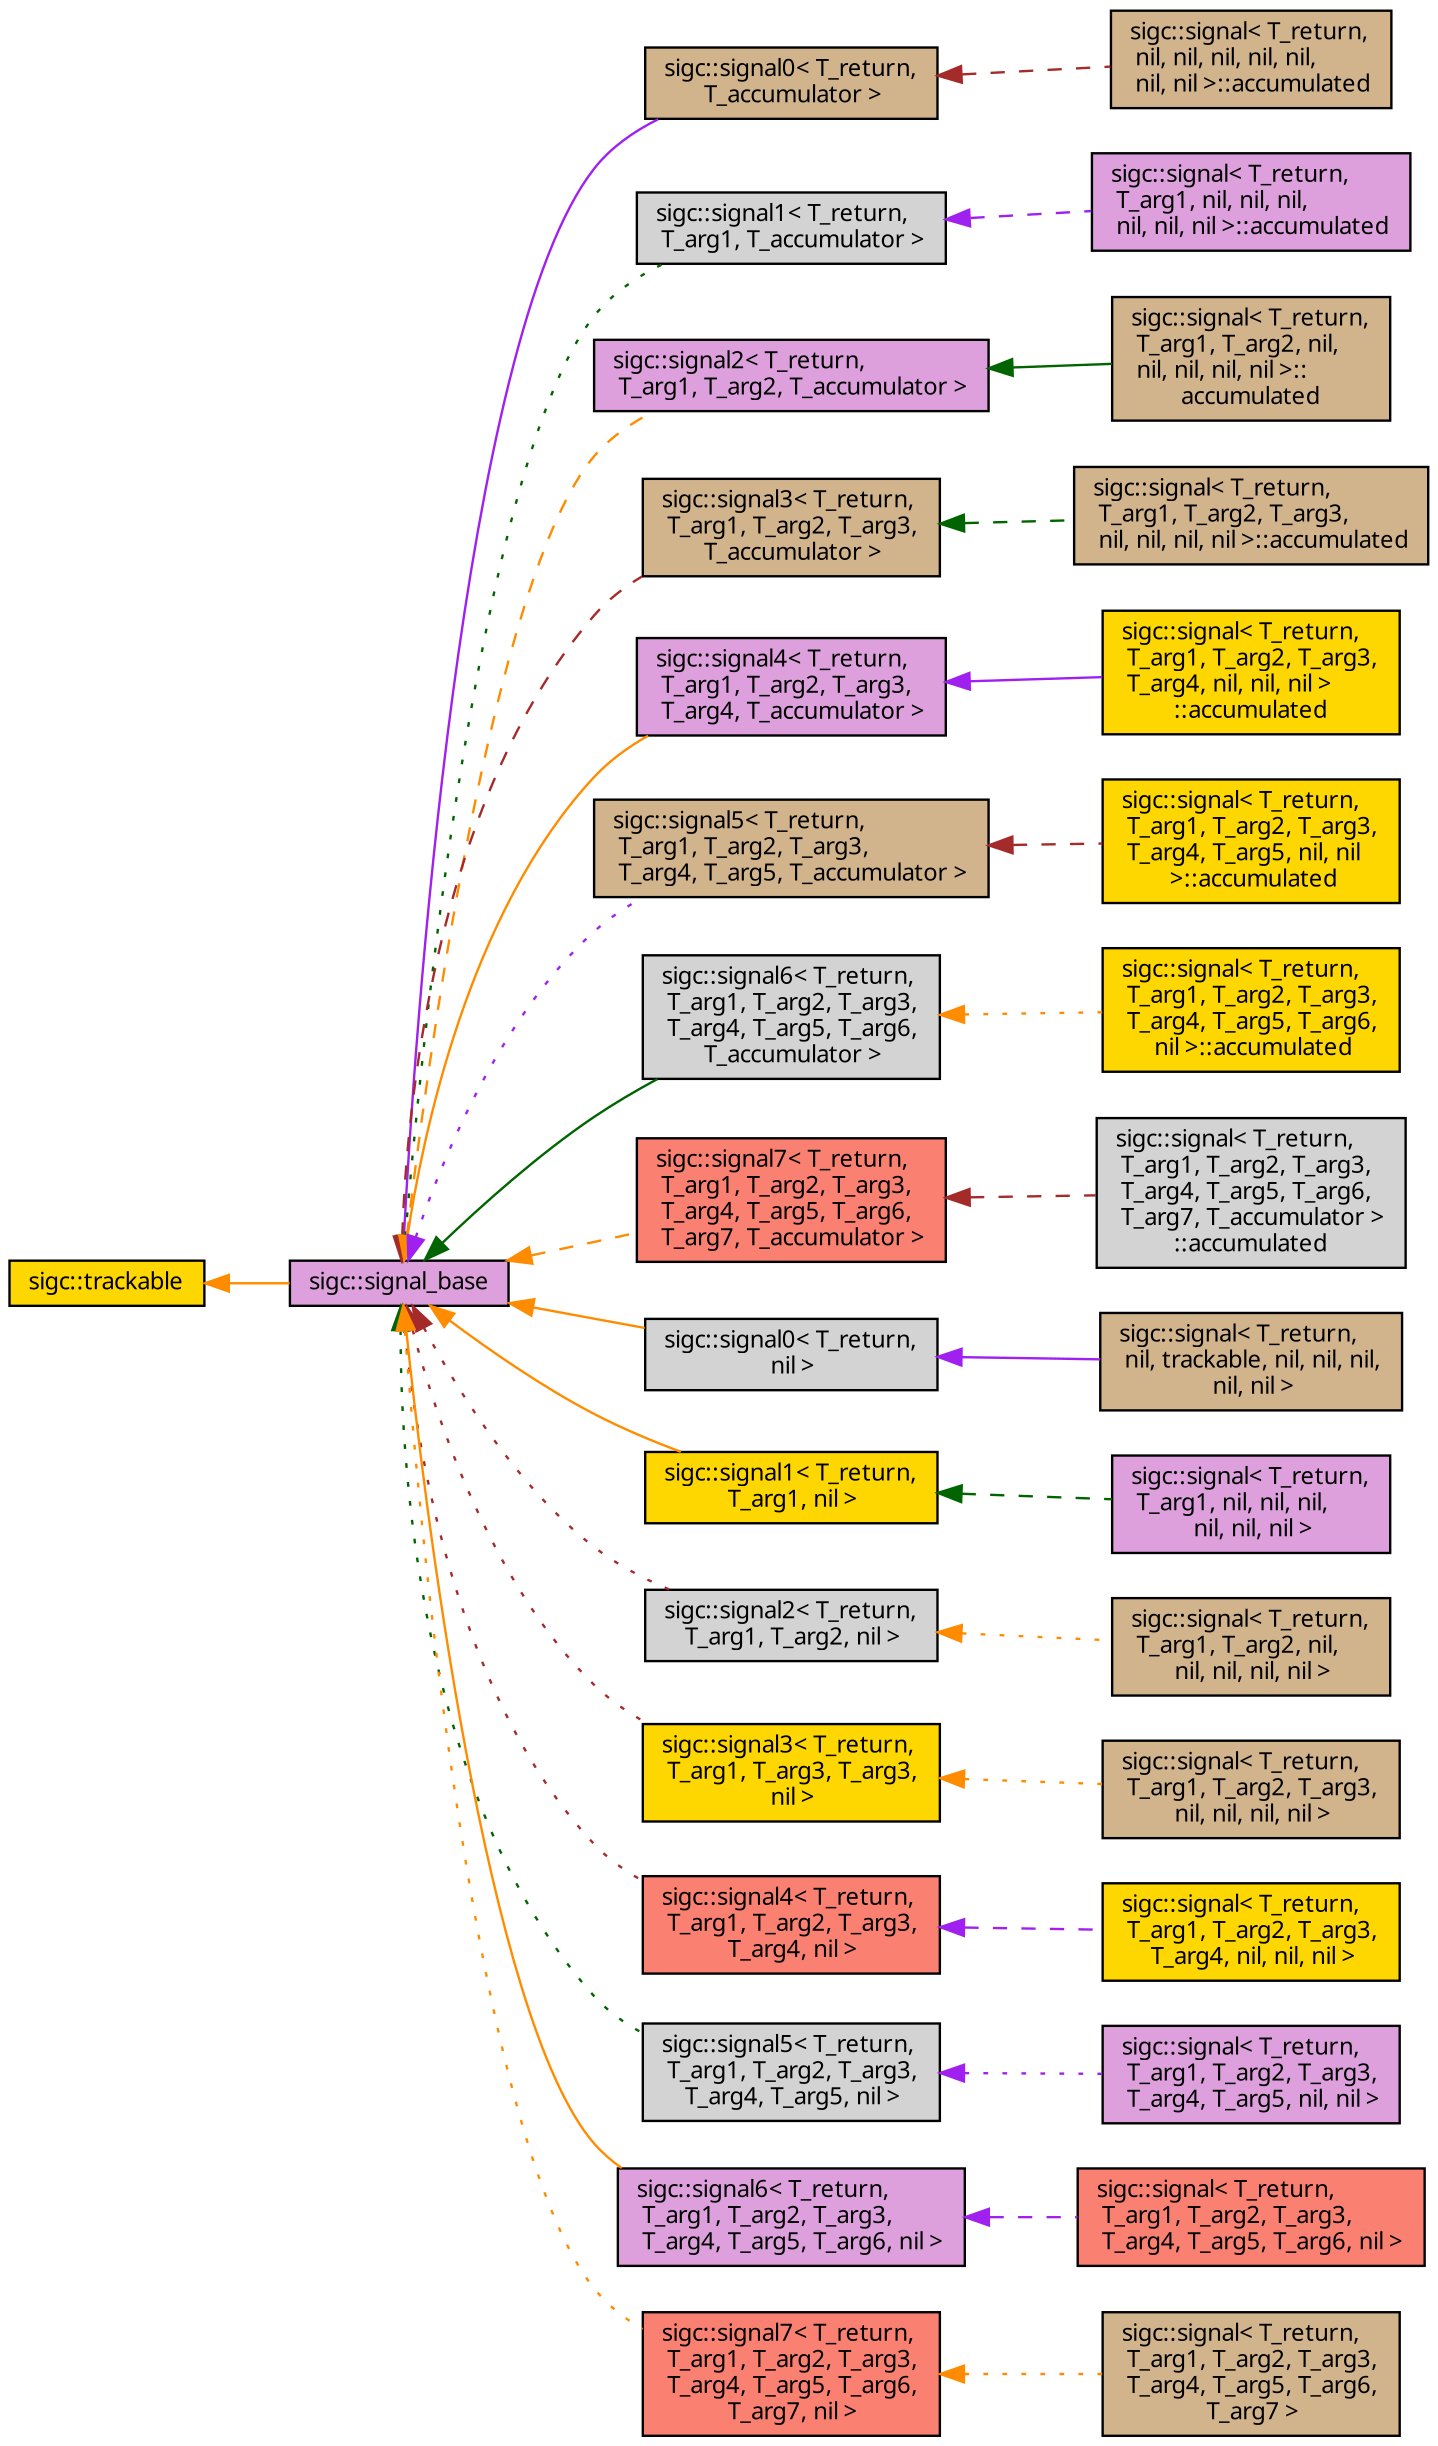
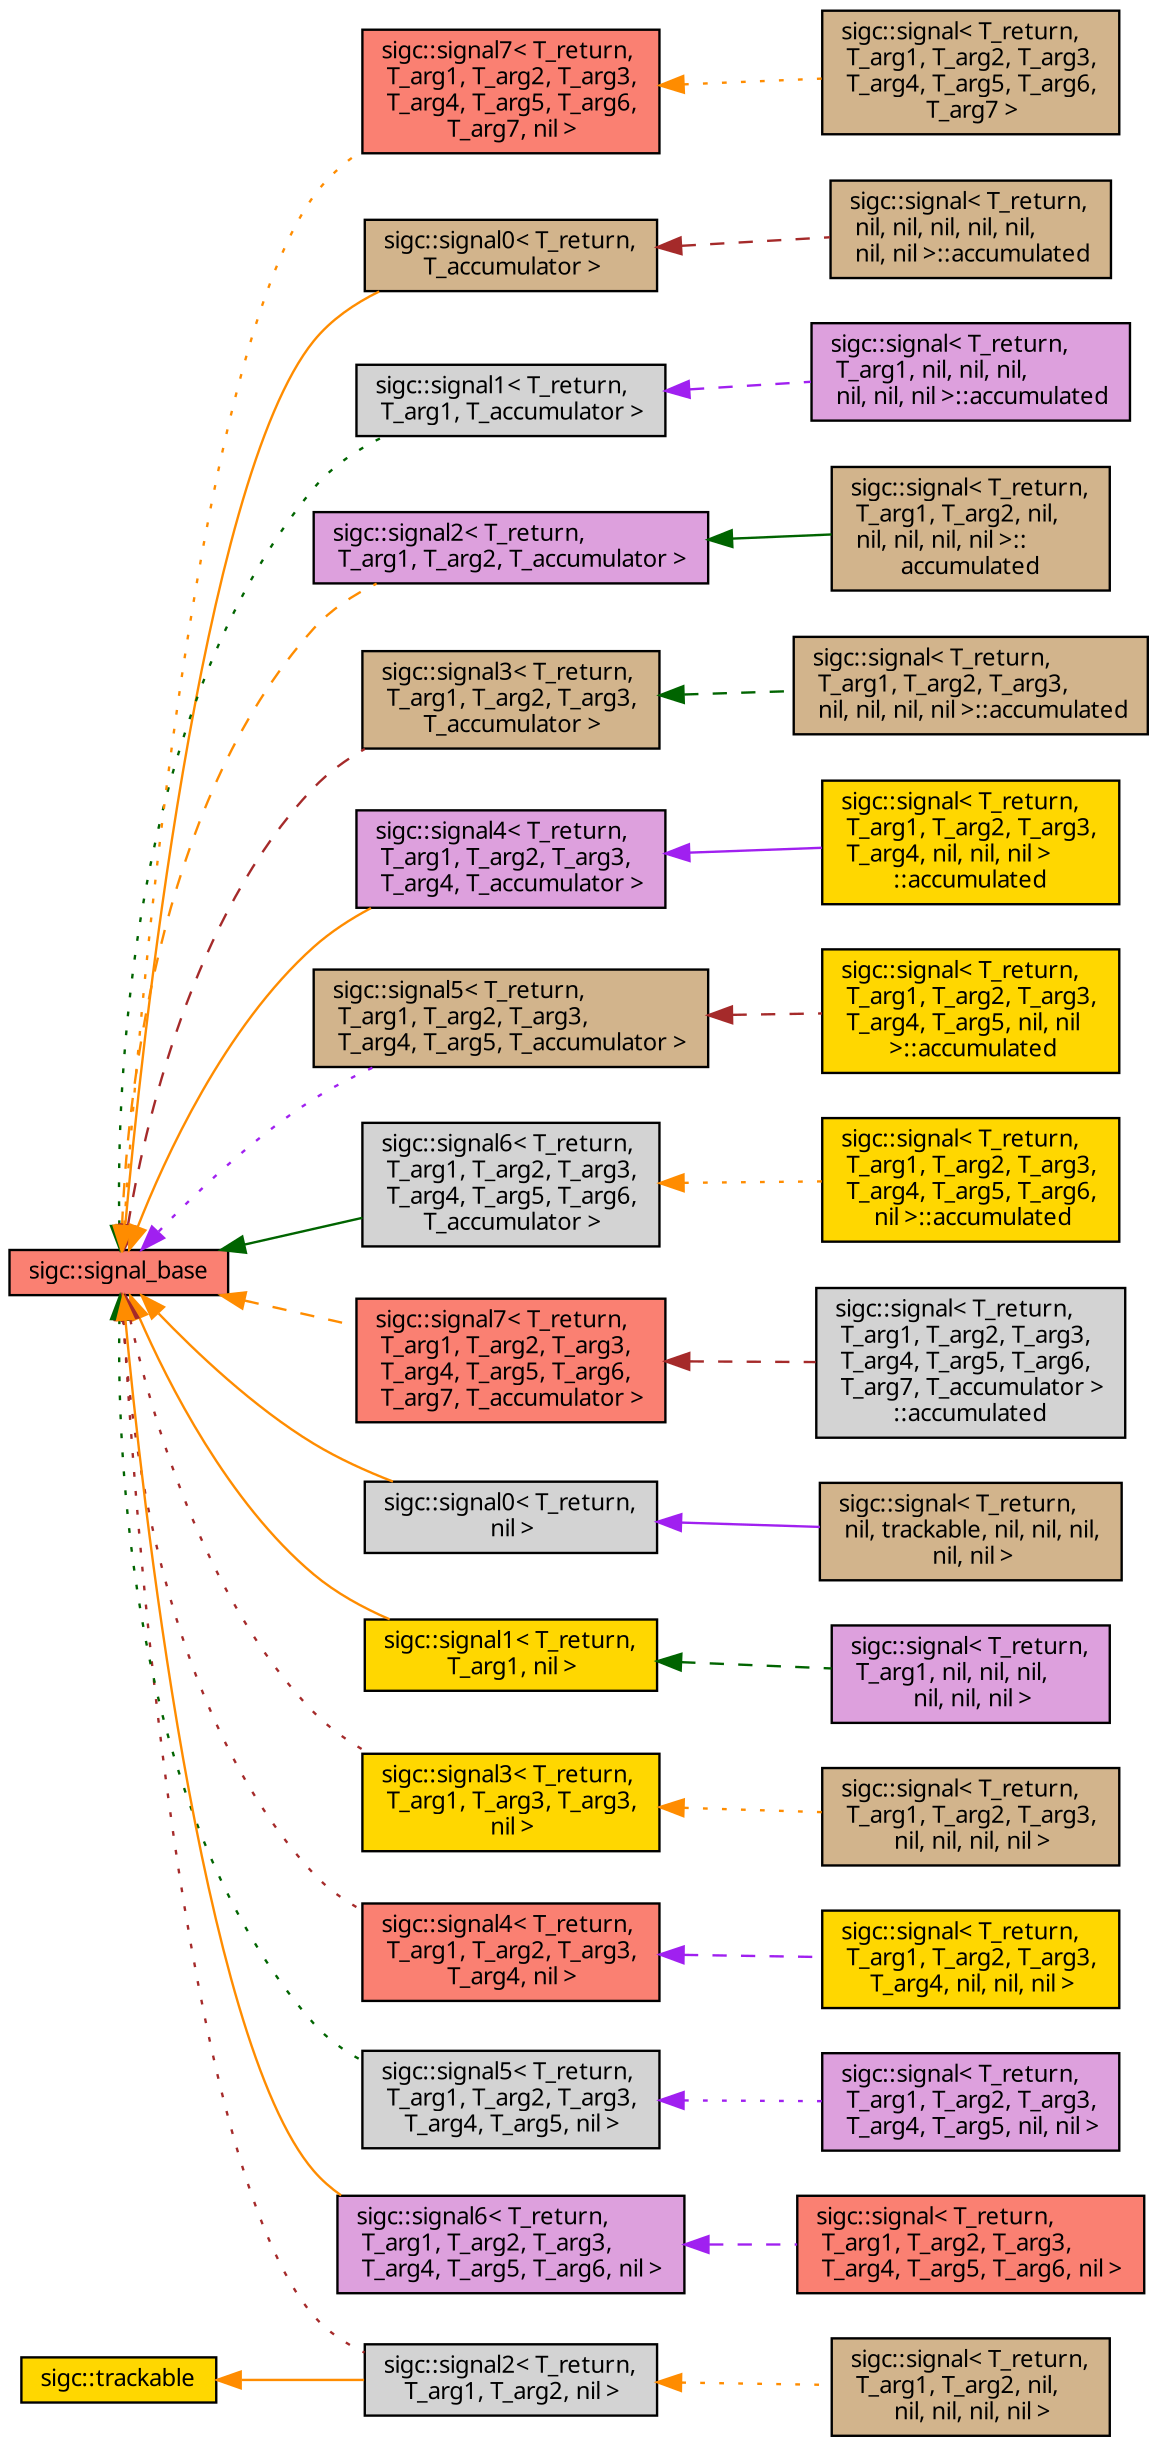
edge "sigc::signal0< T_return, T_accumulator >" -> "sigc::signal_base": color purple -> darkorange
edge "sigc::signal_base" -> "sigc::trackable": now "sigc::signal2< T_return, T_arg1, T_arg2, nil >" -> "sigc::trackable"
node "sigc::signal_base": fillcolor plum -> salmon
